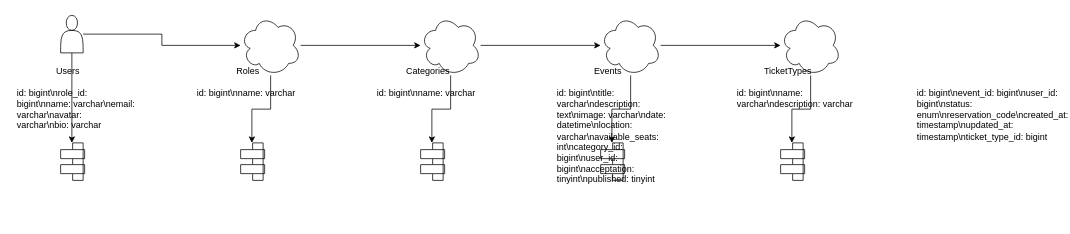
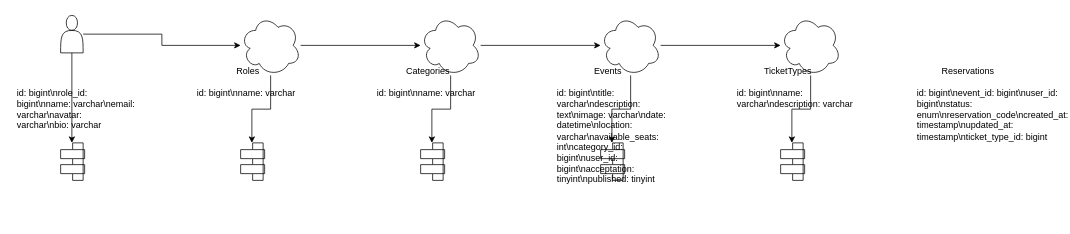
node "Users": removed
node "Reservations": added
